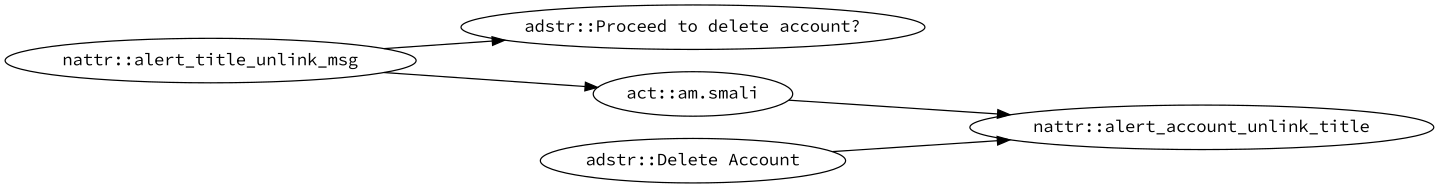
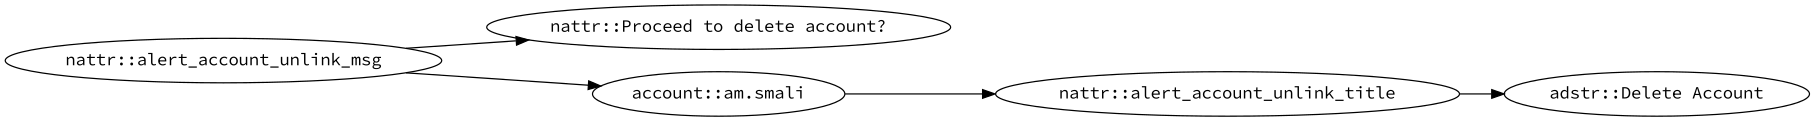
node "adstr::Proceed to delete account?": label "adstr::Proceed to delete account?" -> "nattr::Proceed to delete account?"
node "nattr::alert_title_unlink_msg": label "nattr::alert_title_unlink_msg" -> "nattr::alert_account_unlink_msg"
node "act::am.smali": label "act::am.smali" -> "account::am.smali"
edge "adstr::Delete Account" -> "nattr::alert_account_unlink_title": reversed
